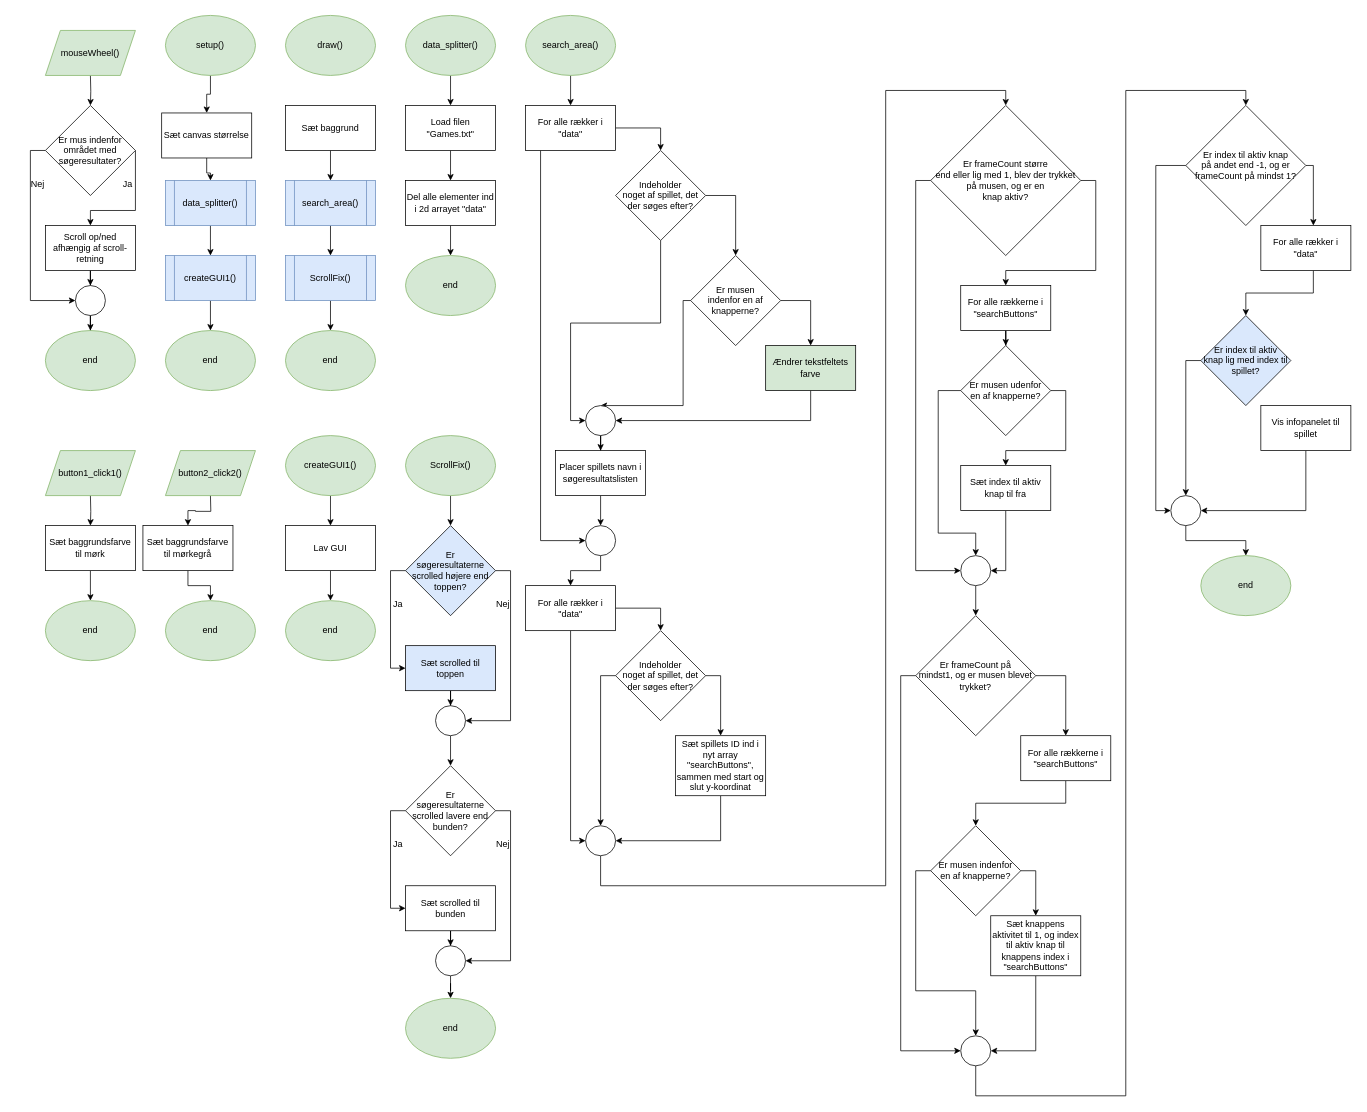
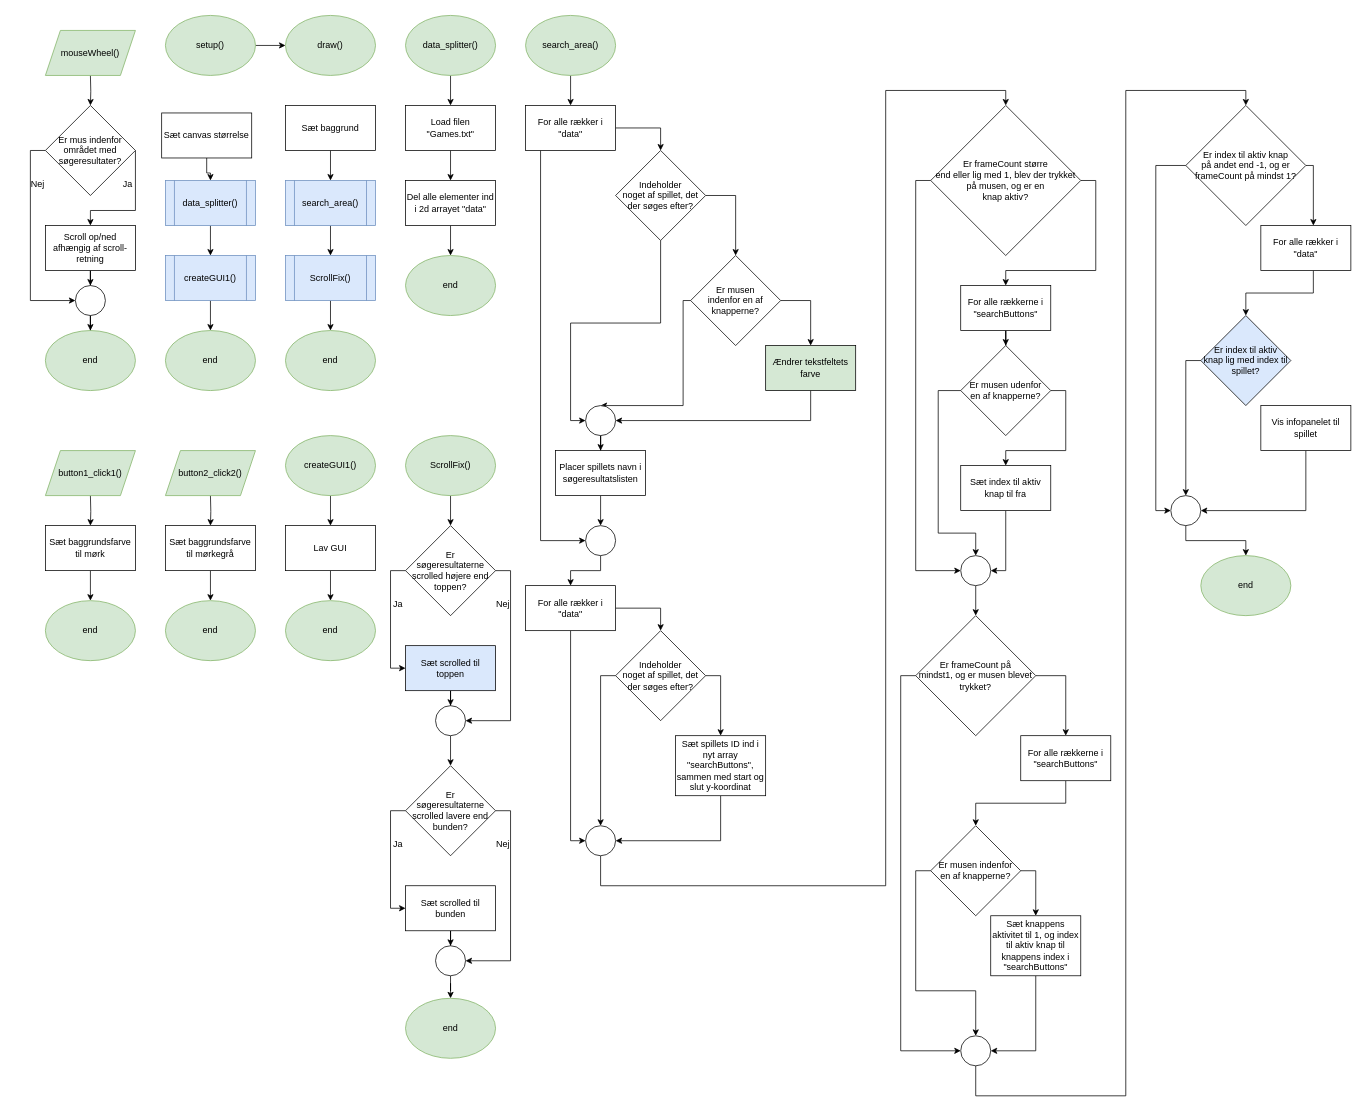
edge "setup()" -> "Sæt canvas størrelse": now "setup()" -> "draw()"
node "Sæt baggrundsfarve til mørkegrå": moved (188, 548) -> (210, 548)
node "Er søgeresultaterne scrolled højere end toppen?": fillcolor #dae8fc -> #ffffff
